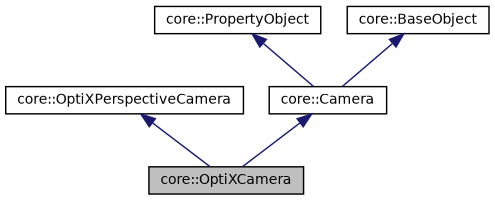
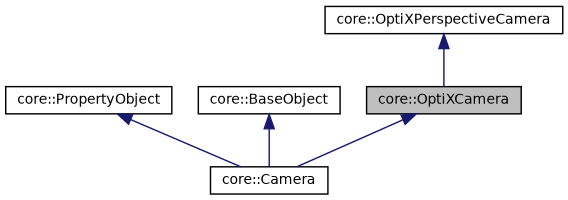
edge "core::OptiXCamera" -> "core::Camera": reversed
